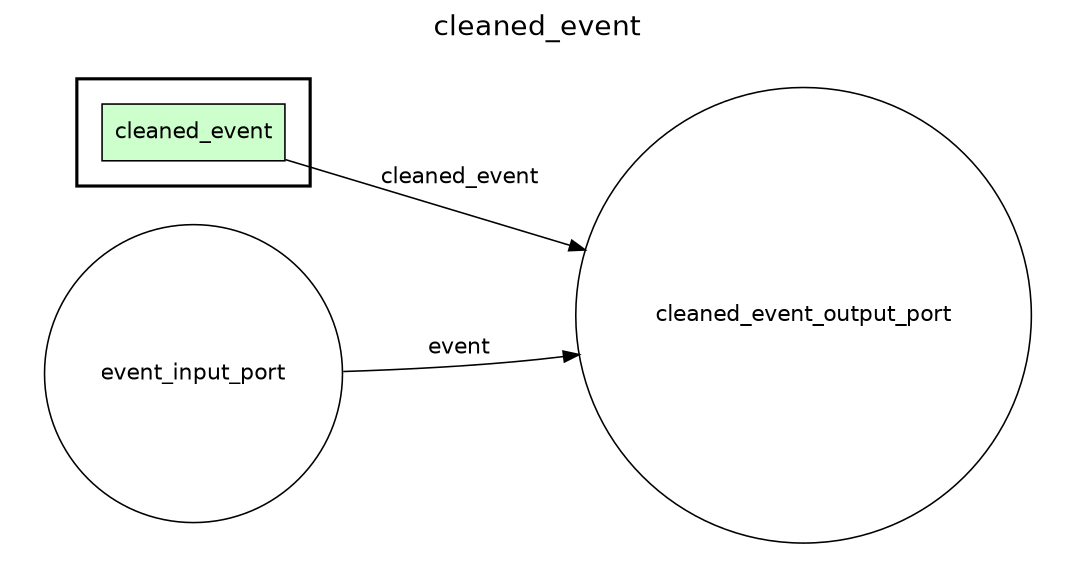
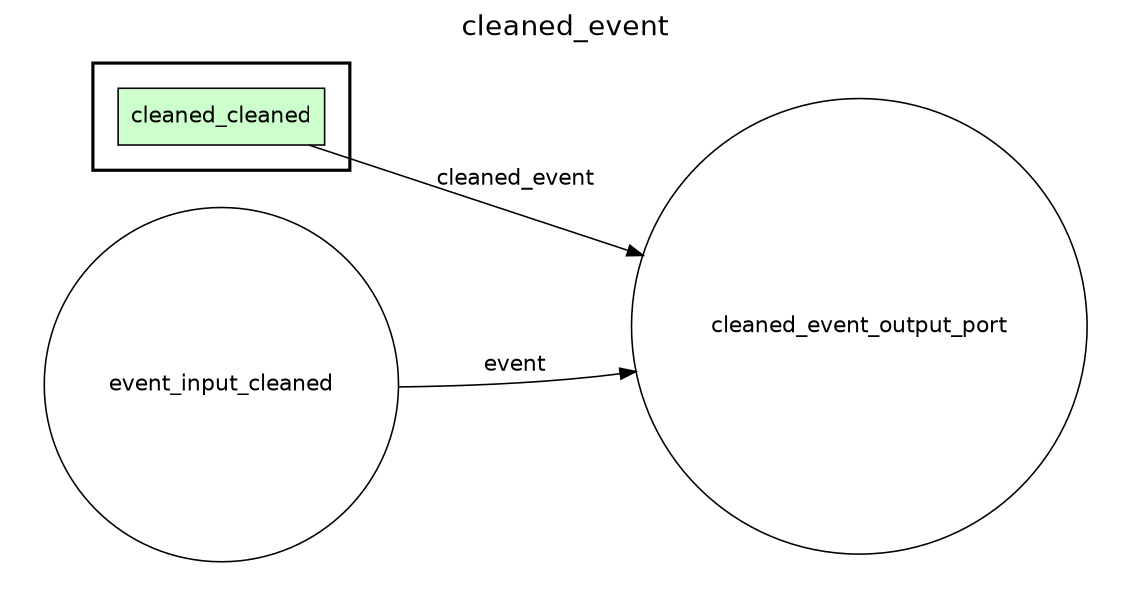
node "cleaned_event": label "cleaned_event" -> "cleaned_cleaned"
node "event_input_port": label "event_input_port" -> "event_input_cleaned"
